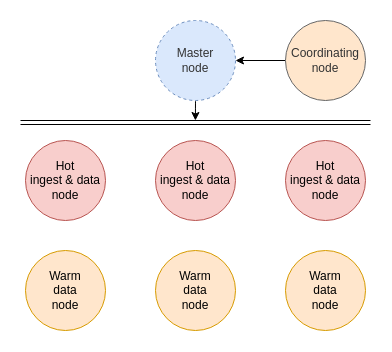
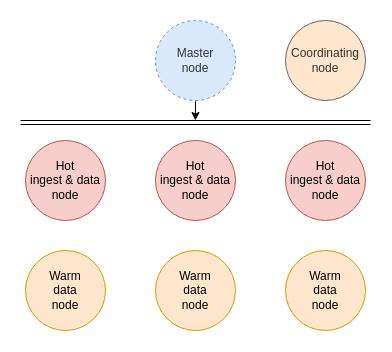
edge "Coordinating node" -> "Masternode": removed
